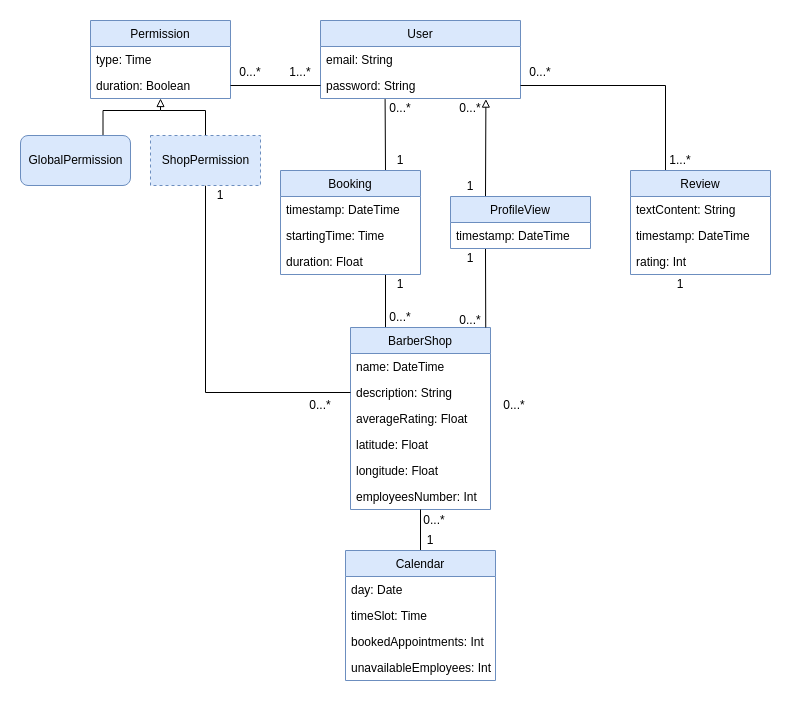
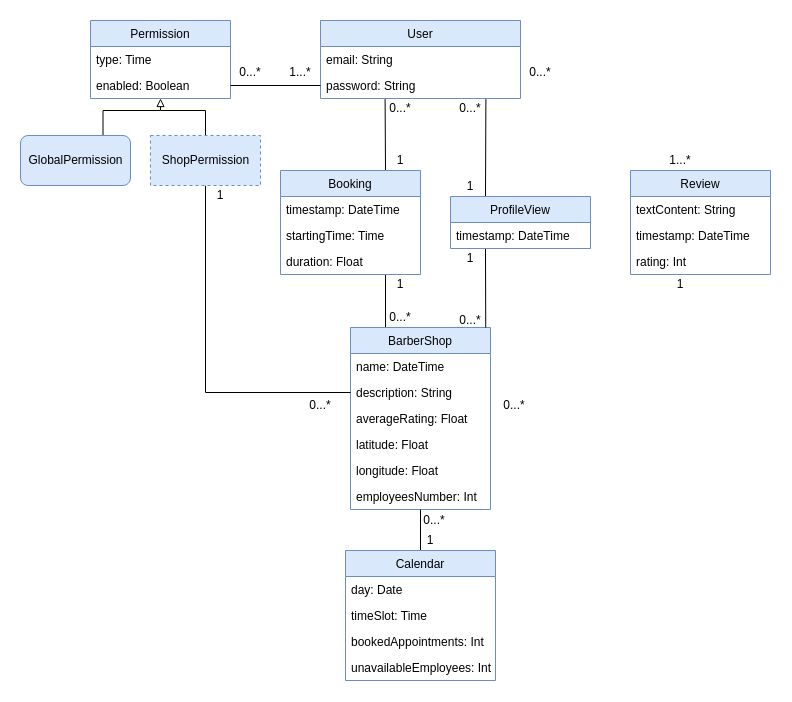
node "duration: Boolean": label "duration: Boolean" -> "enabled: Boolean"
edge "password: String" -- "Review": removed
edge "ProfileView" -> "password: String": arrowhead block -> none
